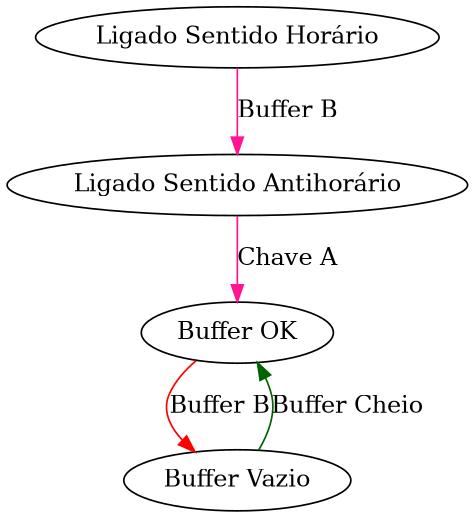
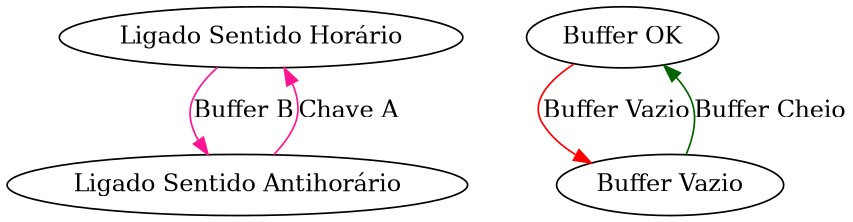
edge "Ligado Sentido Antihorário" -> "Buffer OK": now "Ligado Sentido Antihorário" -> "Ligado Sentido Horário"
edge "Buffer OK" -> "Buffer Vazio": label "Buffer B" -> "Buffer Vazio"
